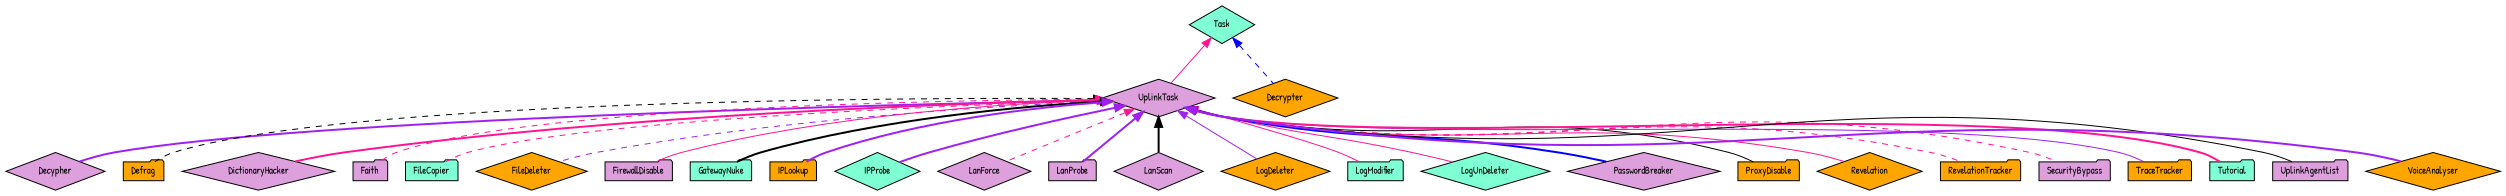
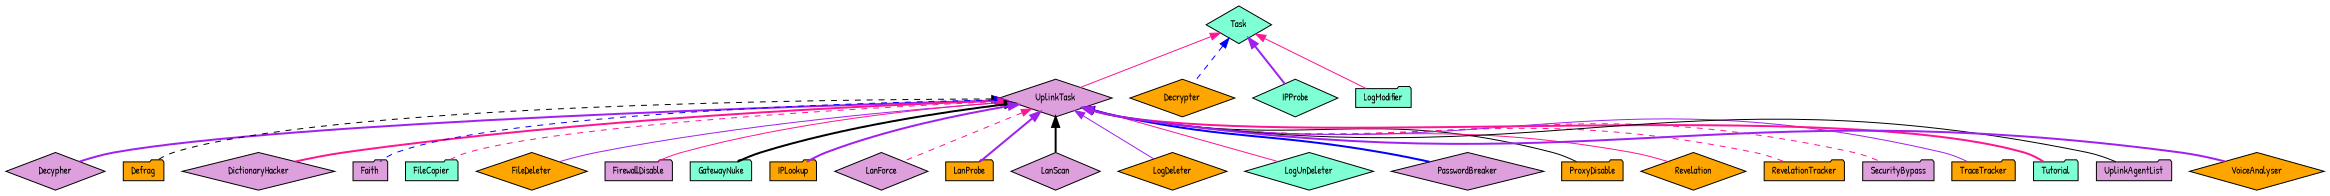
edge "Faith" -> "UplinkTask": color deeppink -> blue
edge "FileDeleter" -> "UplinkTask": style dashed -> solid
edge "IPProbe" -> "UplinkTask": now "IPProbe" -> "Task"
edge "LogModifier" -> "UplinkTask": now "LogModifier" -> "Task"
node "LanProbe": fillcolor plum -> orange
